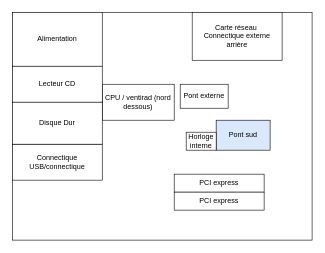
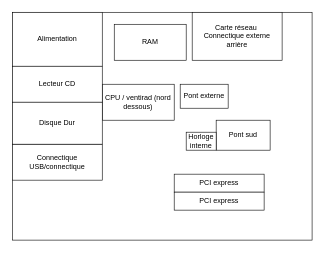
node "RAM": added
node "Pont sud": fillcolor #dae8fc -> #ffffff
